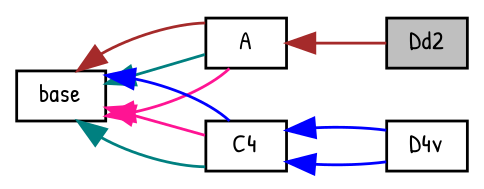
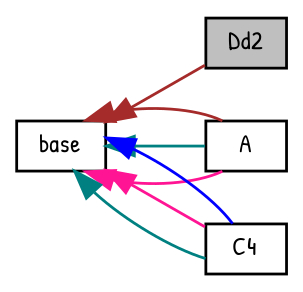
edge "Dd2" -> "A": now "Dd2" -> "base"
node "D4v": removed
